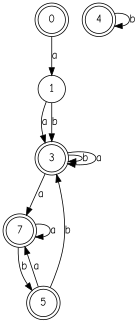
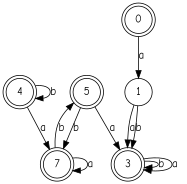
edge "3" -> "7": now "4" -> "7"
edge "5" -> "3": label "b" -> "a"
edge "5" -> "7": label "a" -> "b"
